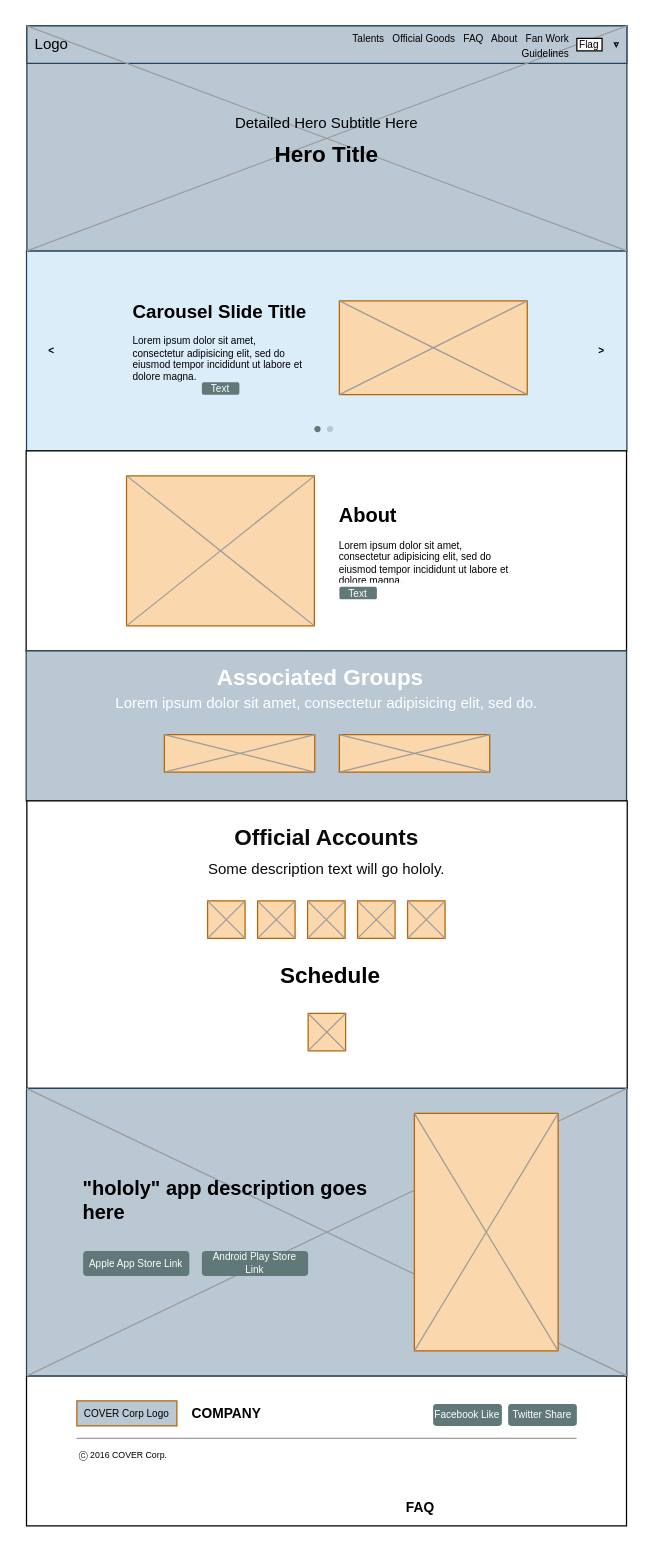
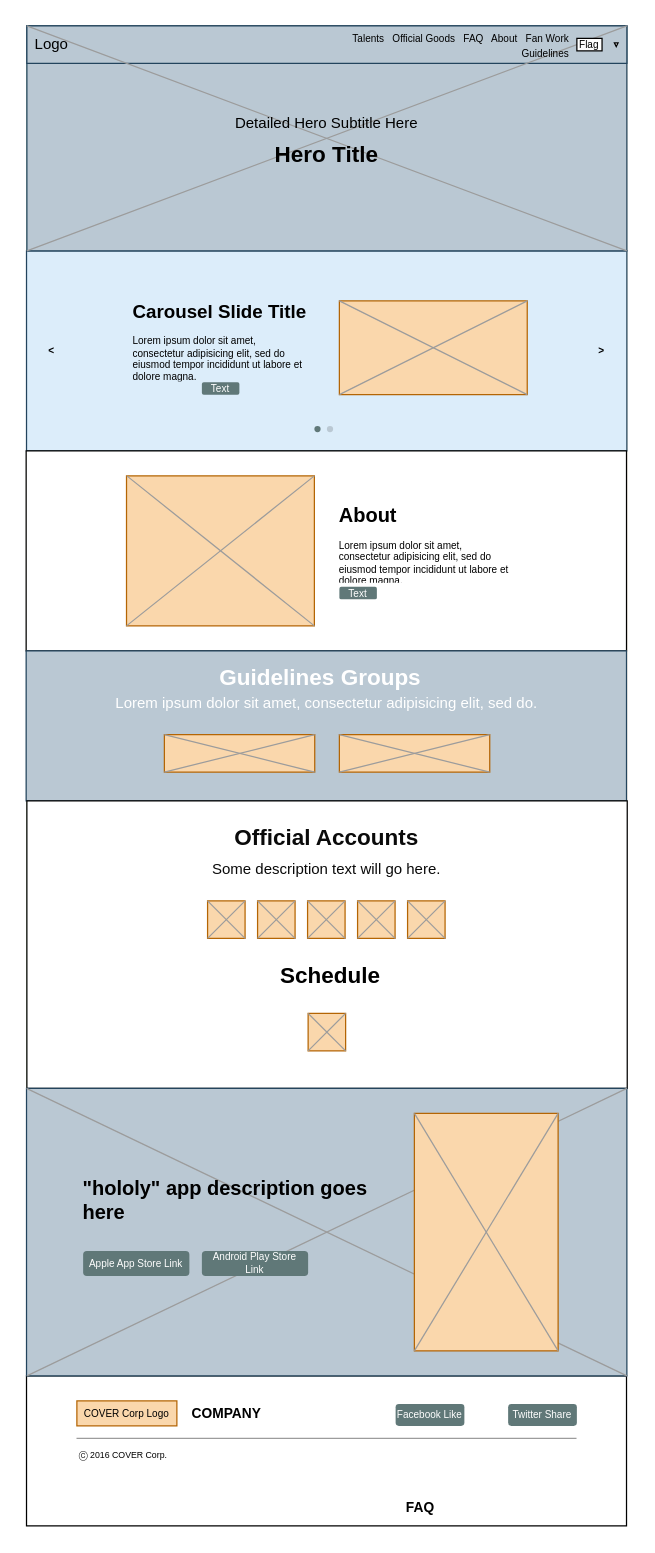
node "Associated Groups": label "Associated Groups" -> "Guidelines Groups"
node "Some description text will go hololy.": label "Some description text will go hololy." -> "Some description text will go here."
node "COVER Corp Logo": fillcolor #bac8d3 -> #fad7ac
node "Facebook Like": moved (468, 1415) -> (430, 1415)
